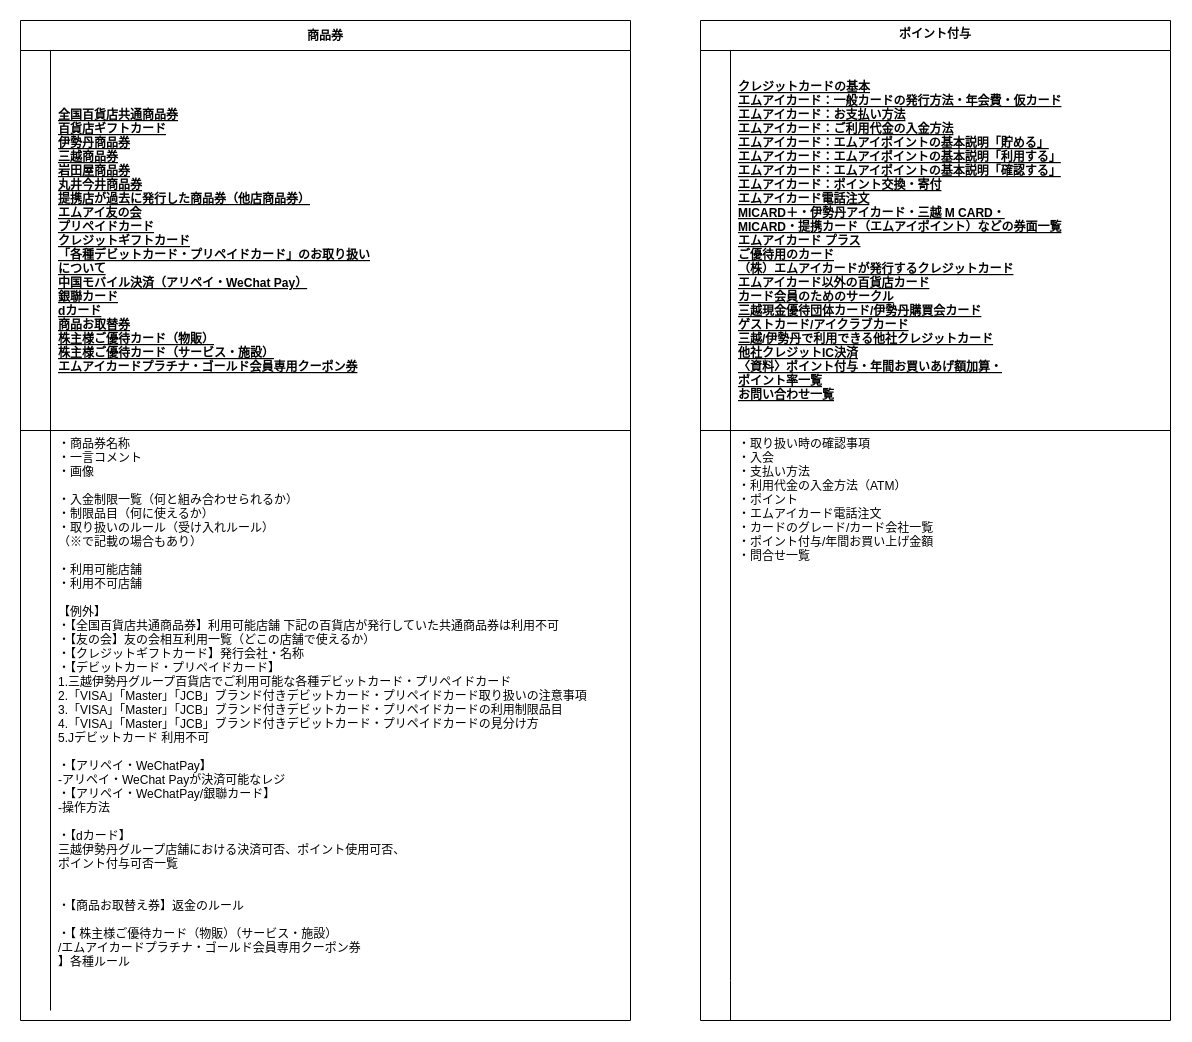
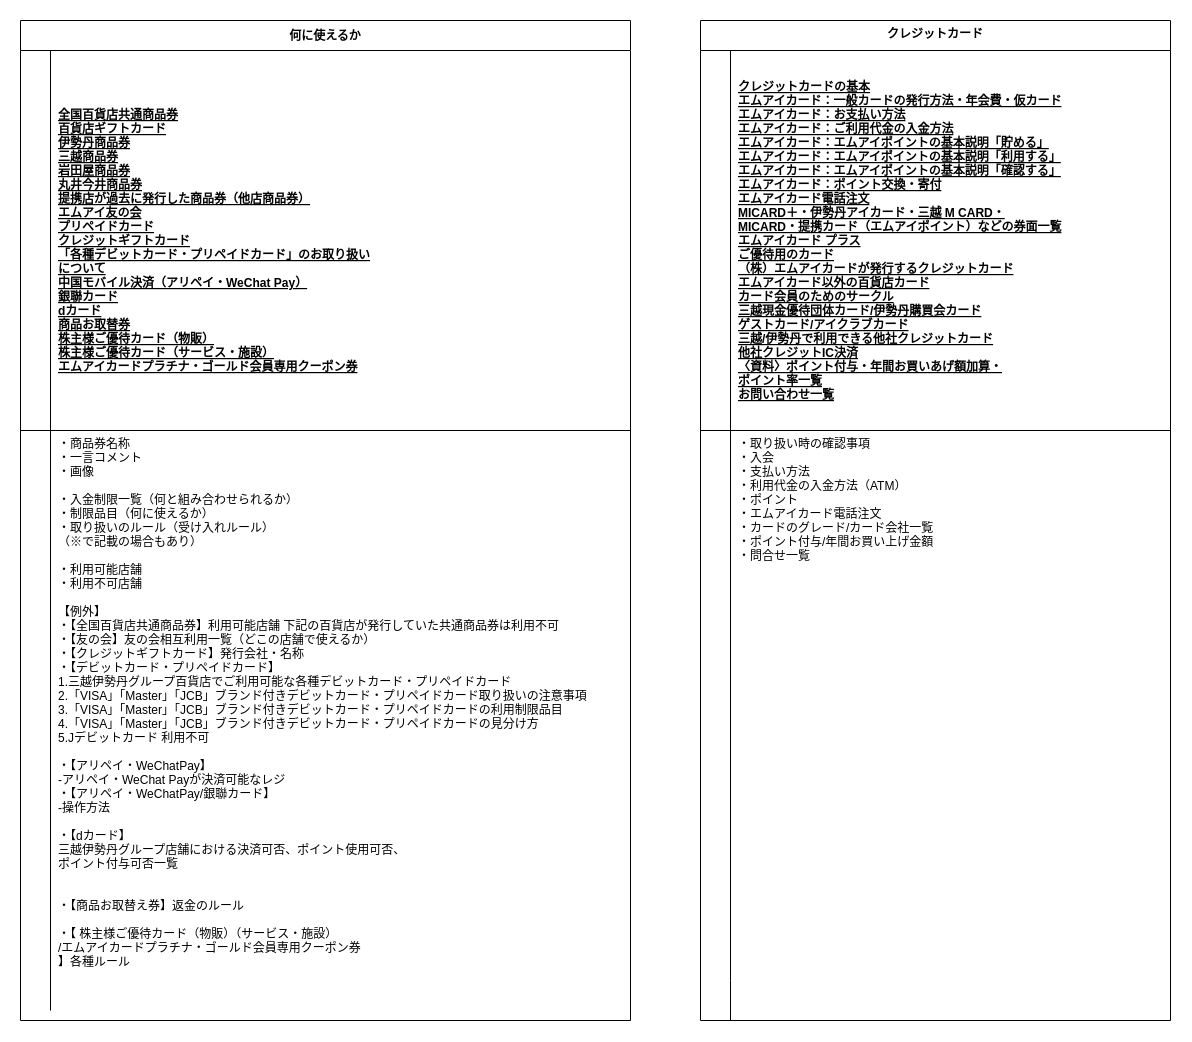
node "ポイント付与": label "ポイント付与" -> "クレジットカード"
node "商品券": label "商品券" -> "何に使えるか"
